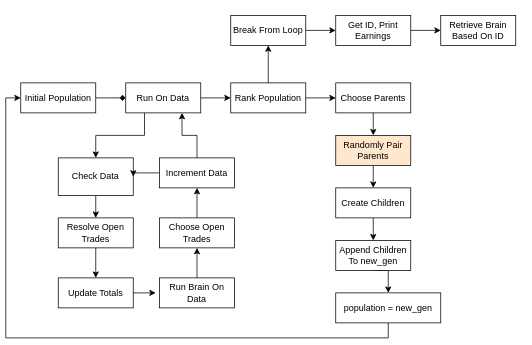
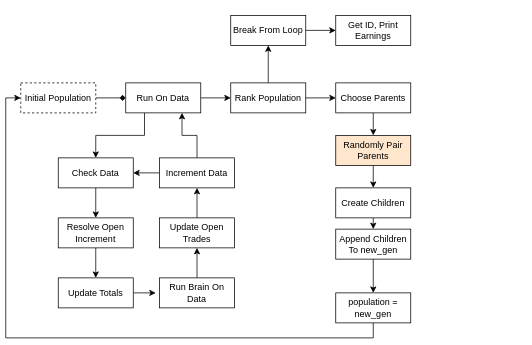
edge "Get ID, Print Earnings" -> "Retrieve Brain Based On ID": removed
node "Retrieve Brain Based On ID": removed
node "Initial Population": style solid -> dashed
node "Check Data": size 75x38 -> 75x30
node "Resolve Open Trades": label "Resolve Open Trades" -> "Resolve Open Increment"
node "Choose Open Trades": label "Choose Open Trades" -> "Update Open Trades"
node "Append Children To new_gen": moved (373, 255) -> (373, 244)
node "population = new_gen": size 105x30 -> 75x30
